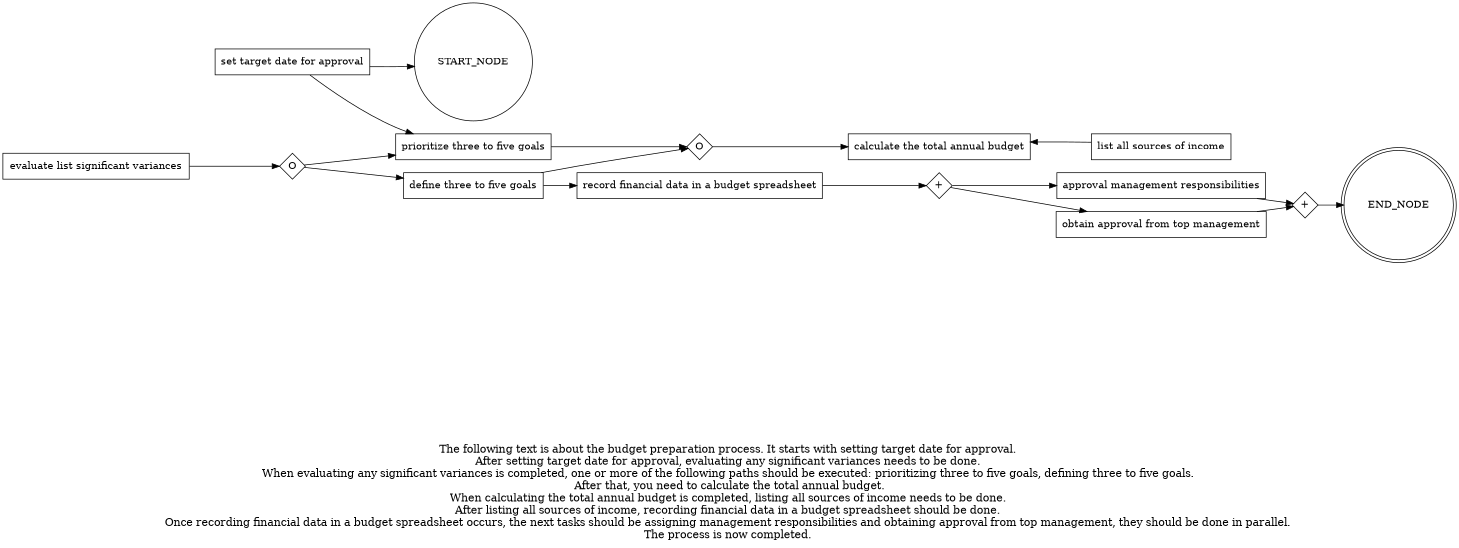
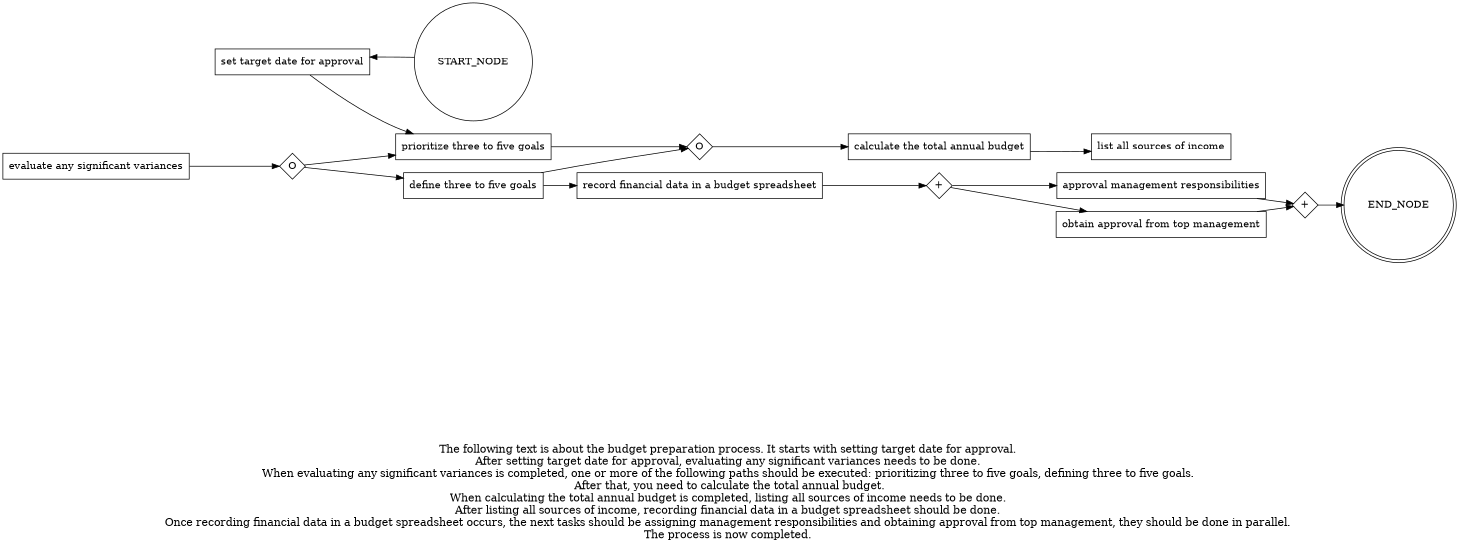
edge "set target date for approval" -> "START_NODE": reversed
edge "list all sources of income" -> "calculate the total annual budget": reversed
node "evaluate list significant variances": label "evaluate list significant variances" -> "evaluate any significant variances"
